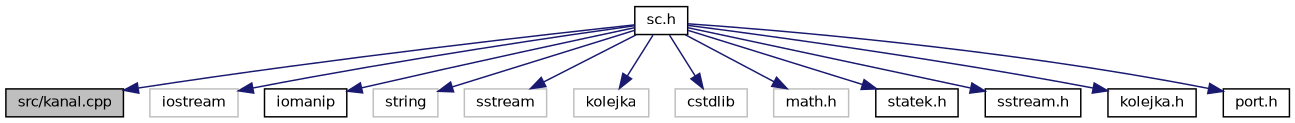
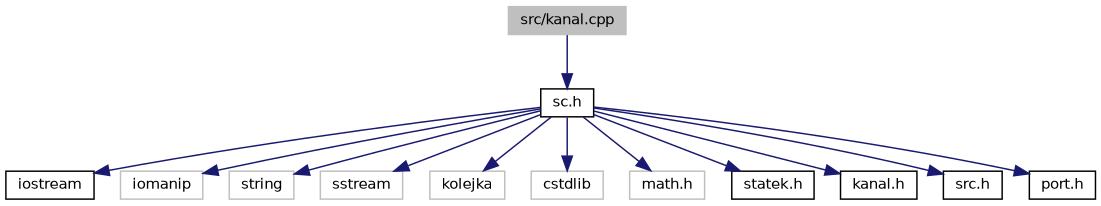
edge "sc.h" -> "src/kanal.cpp": reversed
node "src/kanal.cpp": color black -> grey75
node "iostream": color grey75 -> black
node "iomanip": color black -> grey75
node "sstream.h": label "sstream.h" -> "kanal.h"
node "kolejka.h": label "kolejka.h" -> "src.h"
